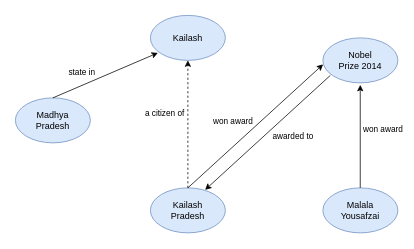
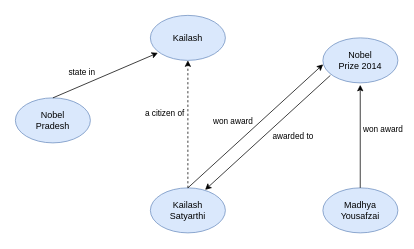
node "Madhya Pradesh": label "Madhya Pradesh" -> "Nobel Pradesh"
node "Kailash Pradesh": label "Kailash Pradesh" -> "Kailash Satyarthi"
node "Malala Yousafzai": label "Malala Yousafzai" -> "Madhya Yousafzai"
